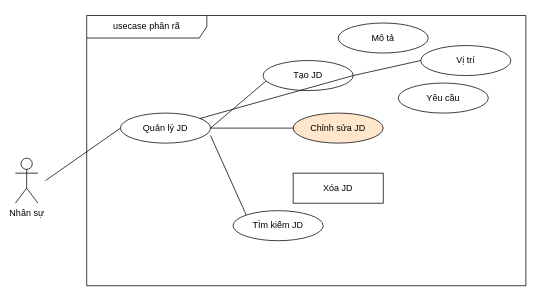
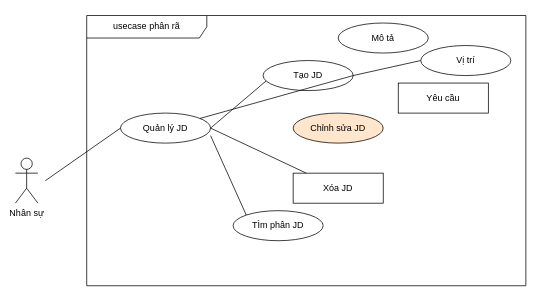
node "Yêu cầu": shape ellipse -> rectangle
edge "Quản lý JD" -- "Chỉnh sửa JD": removed
edge "Quản lý JD" -- "Xóa JD": added
node "TÌm kiếm JD": label "TÌm kiếm JD" -> "TÌm phân JD"
